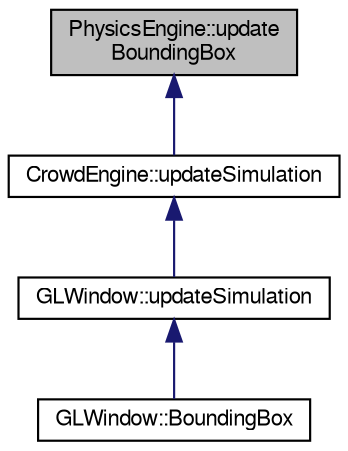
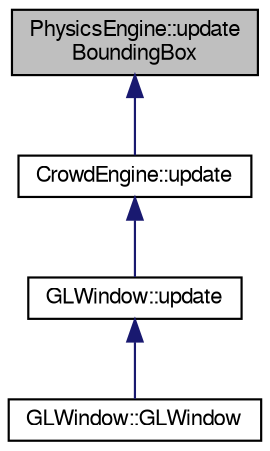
node "CrowdEngine::updateSimulation": label "CrowdEngine::updateSimulation" -> "CrowdEngine::update"
node "GLWindow::updateSimulation": label "GLWindow::updateSimulation" -> "GLWindow::update"
node "GLWindow::BoundingBox": label "GLWindow::BoundingBox" -> "GLWindow::GLWindow"
